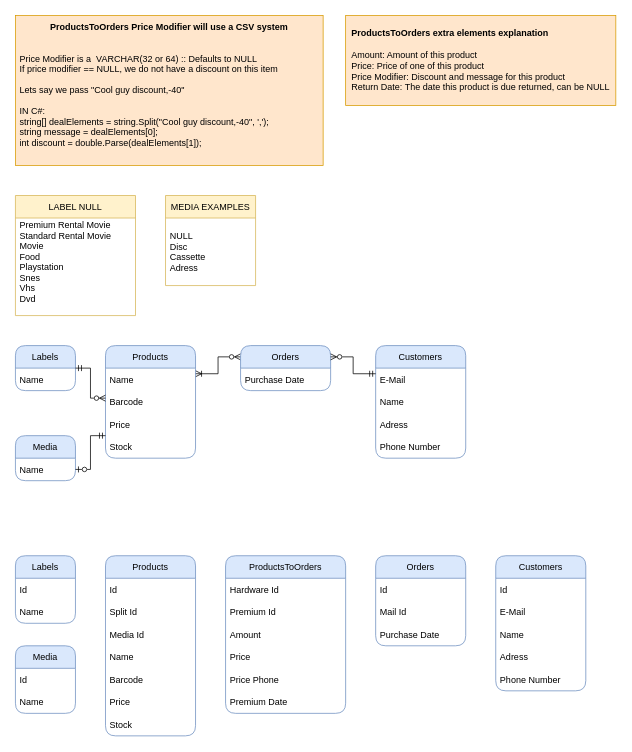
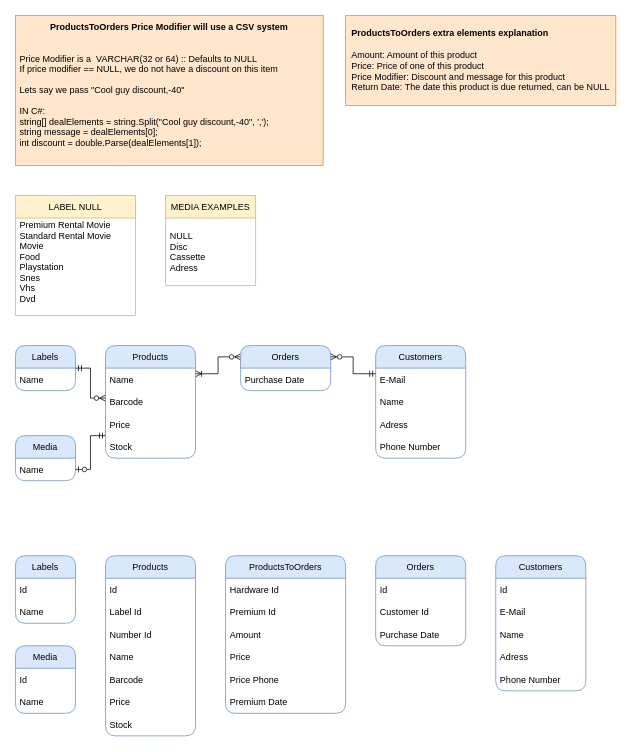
node "Split Id": label "Split Id" -> "Label Id"
node "Mail Id": label "Mail Id" -> "Customer Id"
node "Media Id": label "Media Id" -> "Number Id"
